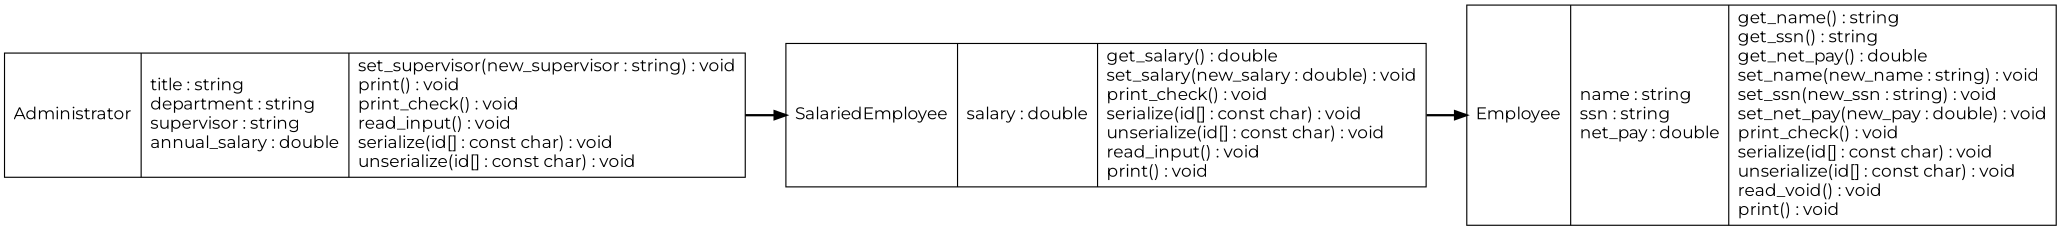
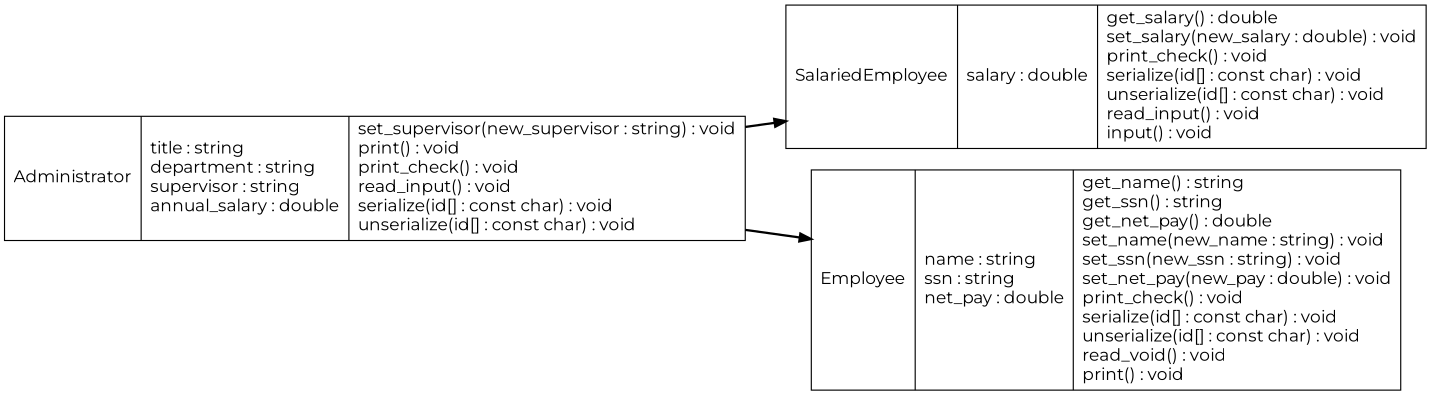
edge "SalariedEmployee" -> "Employee": now "Administrator" -> "Employee"
node "SalariedEmployee": text "print() : void" -> "input() : void"
